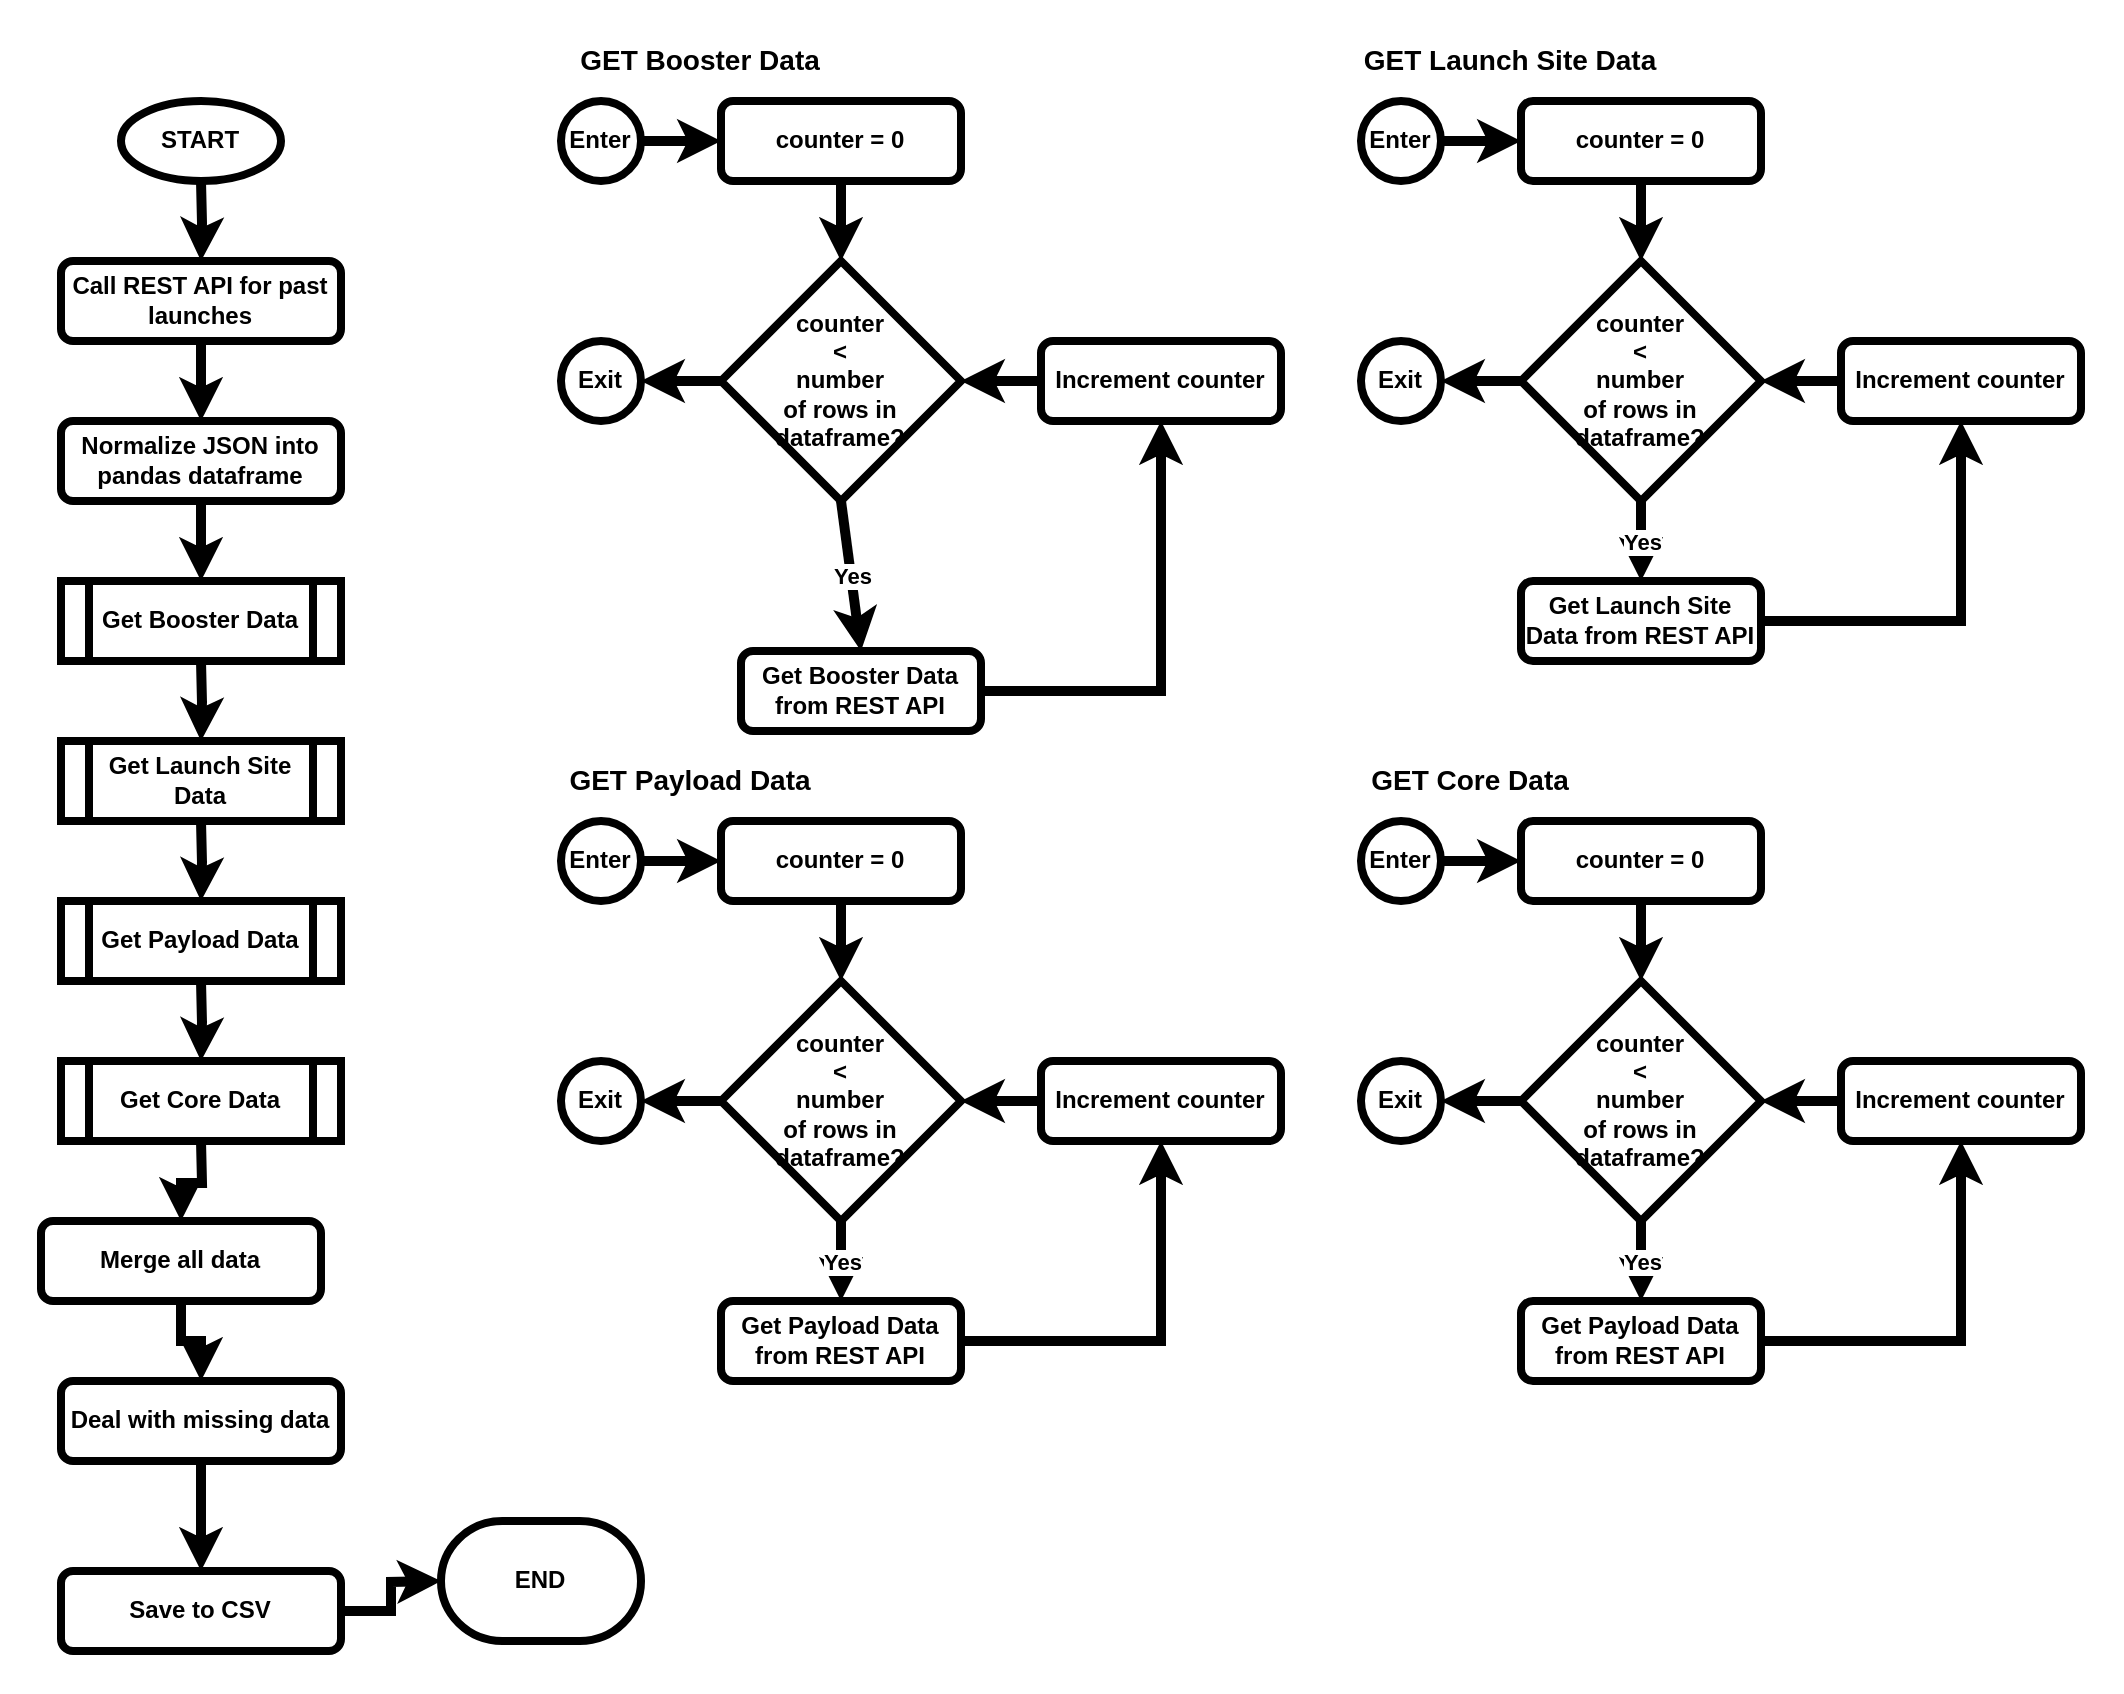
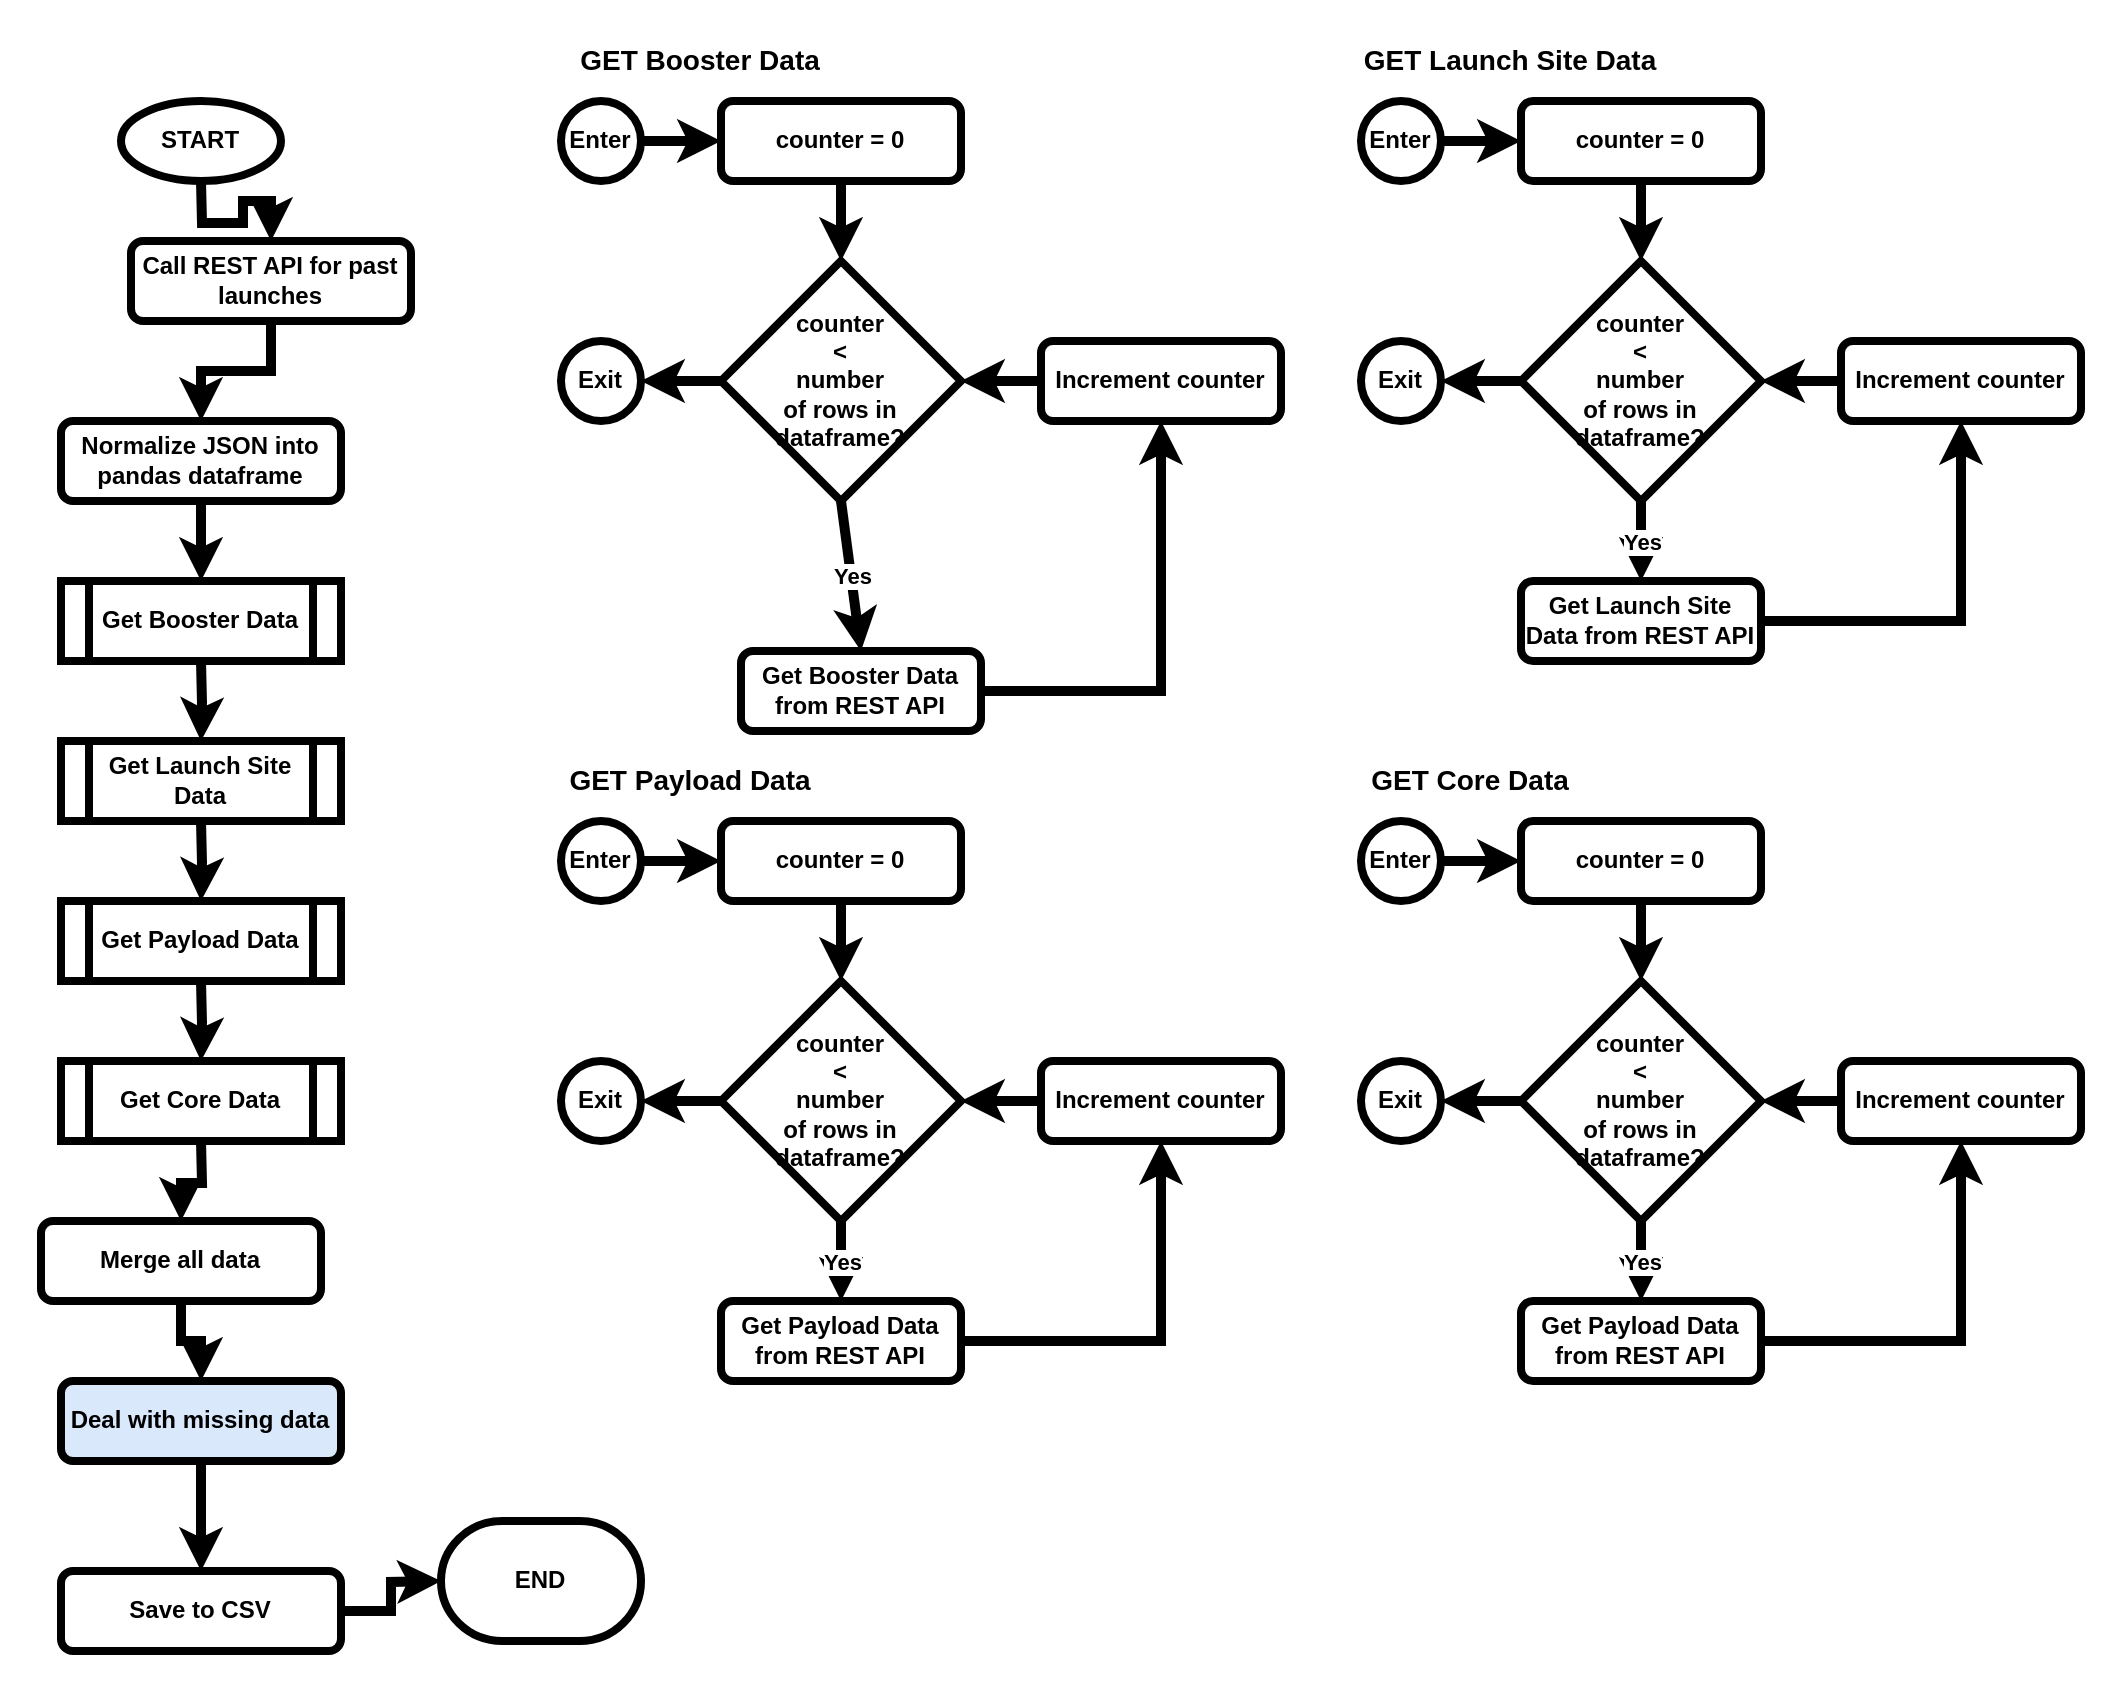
node "Call REST API for past launches": moved (201, 301) -> (271, 281)
node "Deal with missing data": fillcolor #ffffff -> #dae8fc
